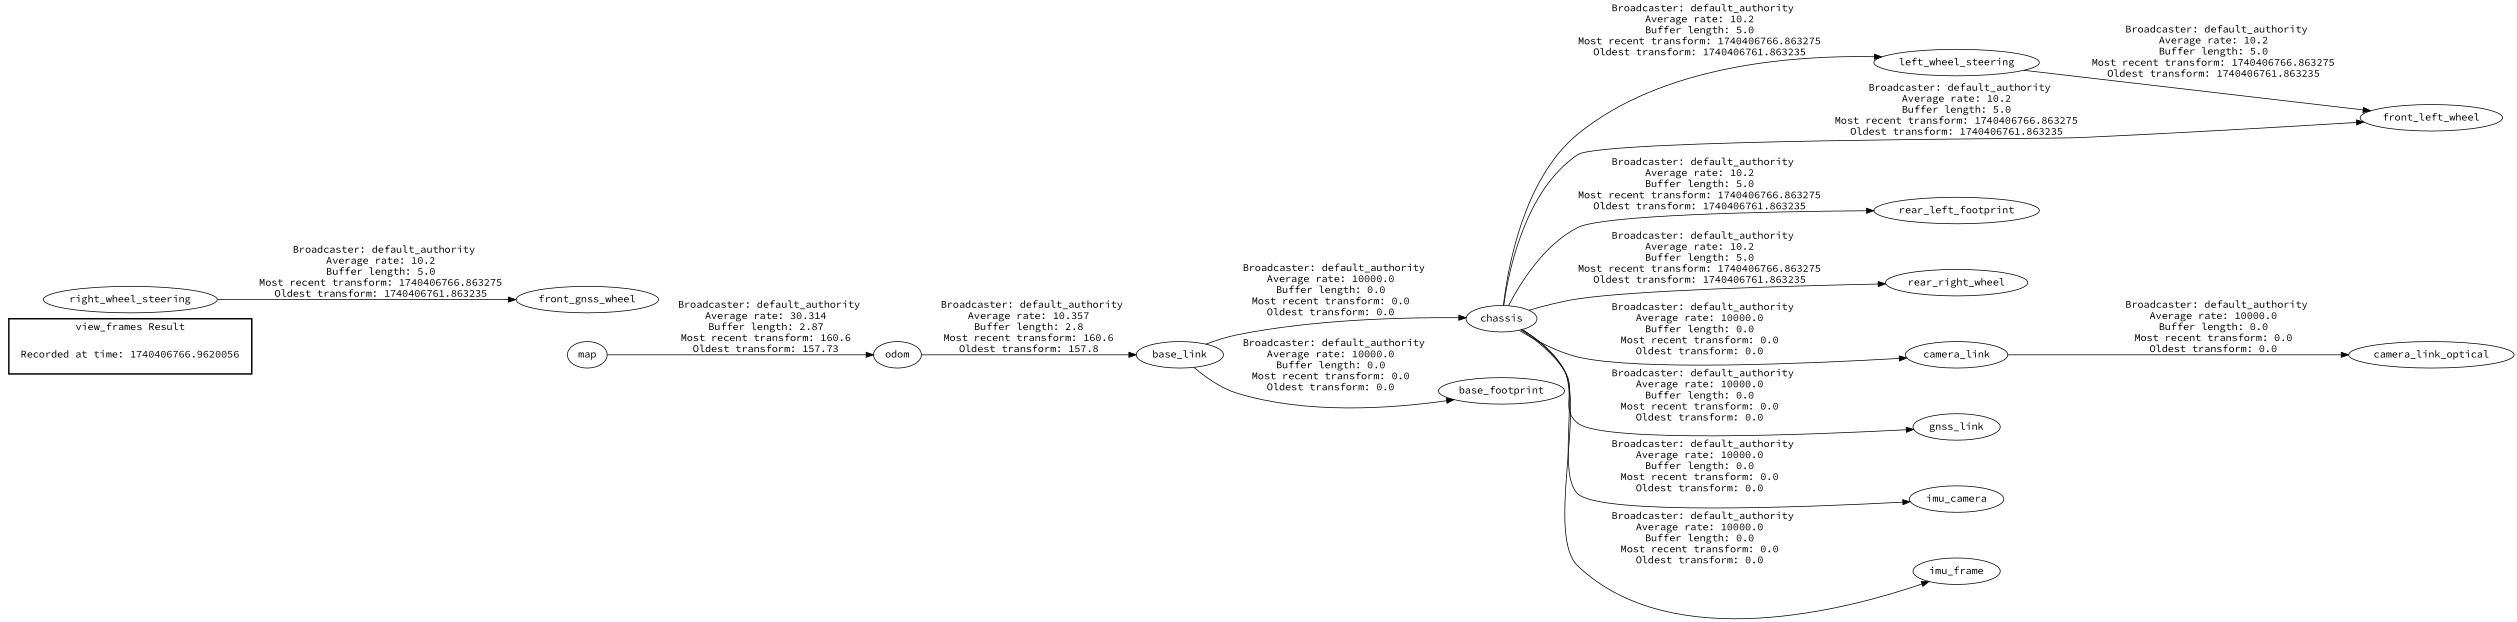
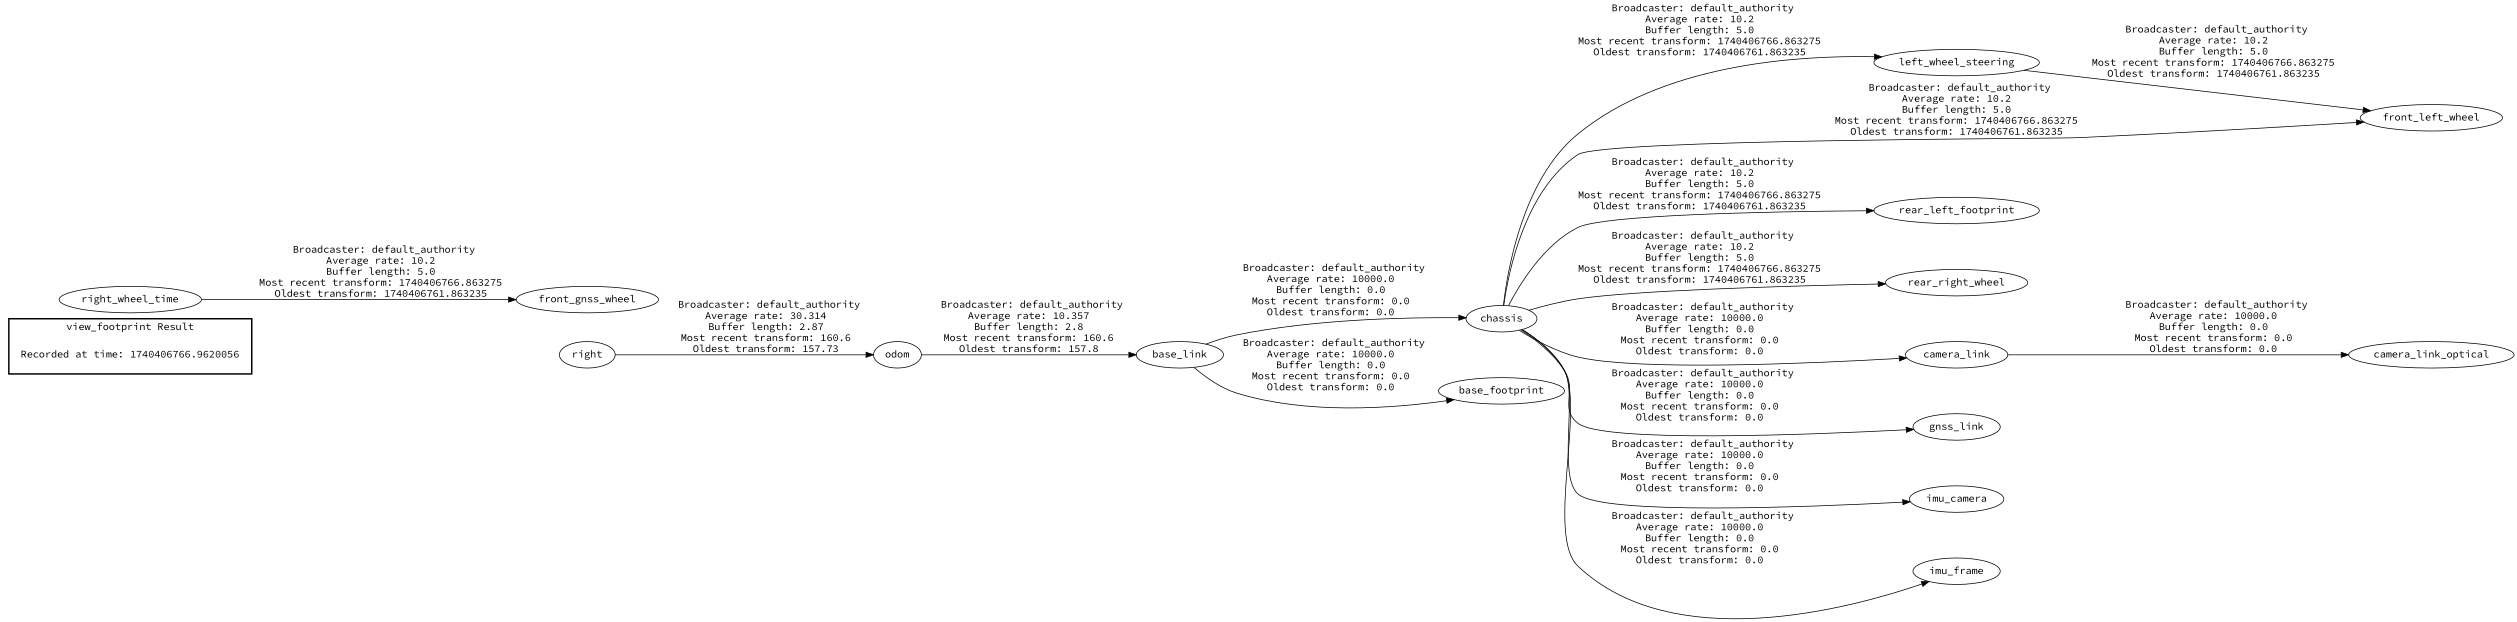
node "right_wheel_steering": label "right_wheel_steering" -> "right_wheel_time"
cluster "view_frames Result": label "view_frames Result" -> "view_footprint Result"
node "map": label "map" -> "right"
